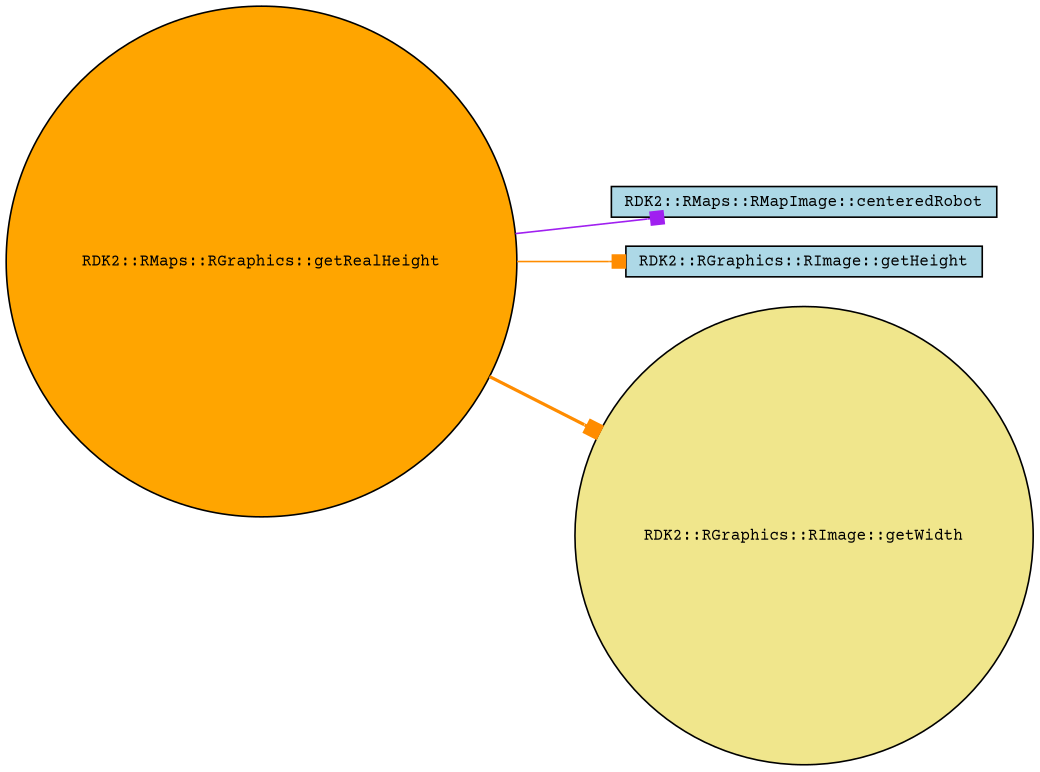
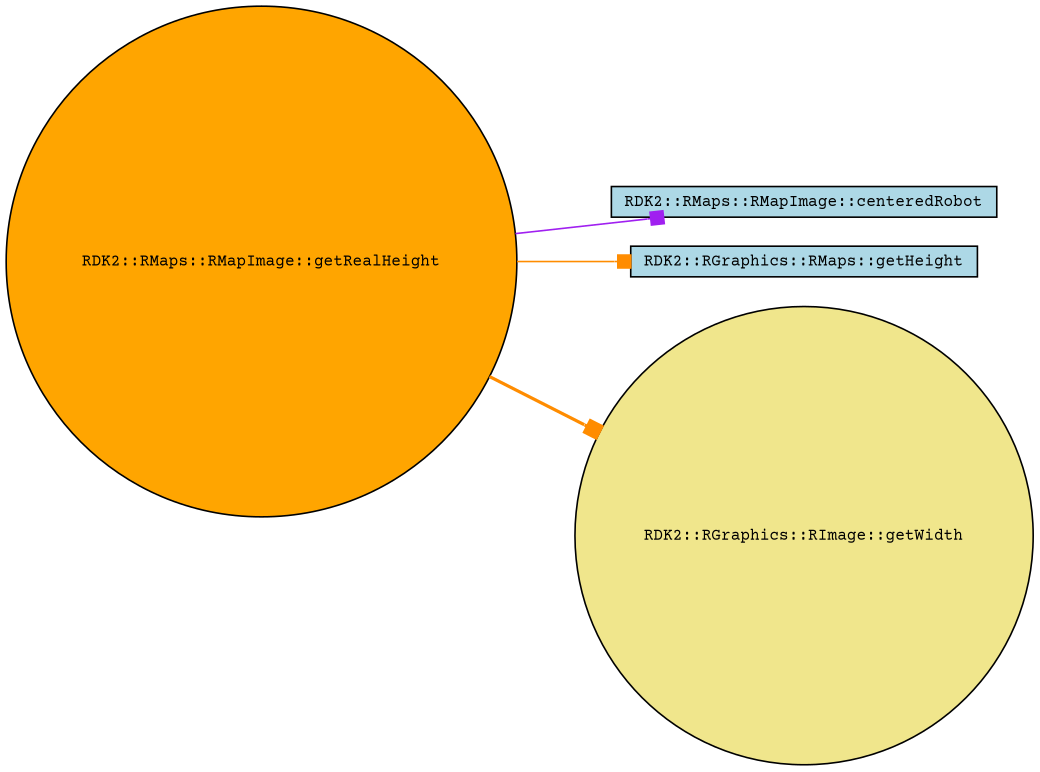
node "RDK2::RMaps::RGraphics::getRealHeight": label "RDK2::RMaps::RGraphics::getRealHeight" -> "RDK2::RMaps::RMapImage::getRealHeight"
node "RDK2::RGraphics::RImage::getHeight": label "RDK2::RGraphics::RImage::getHeight" -> "RDK2::RGraphics::RMaps::getHeight"
